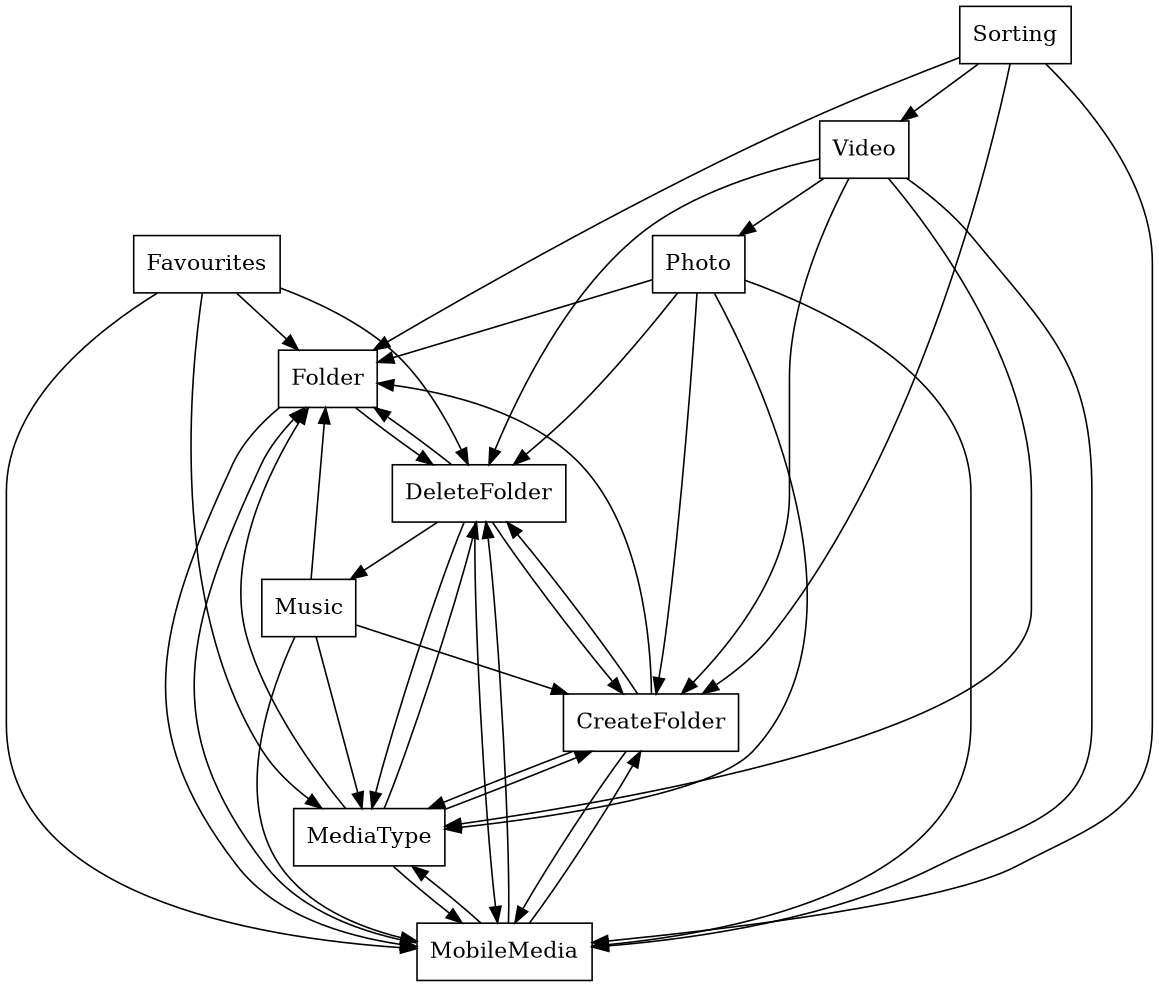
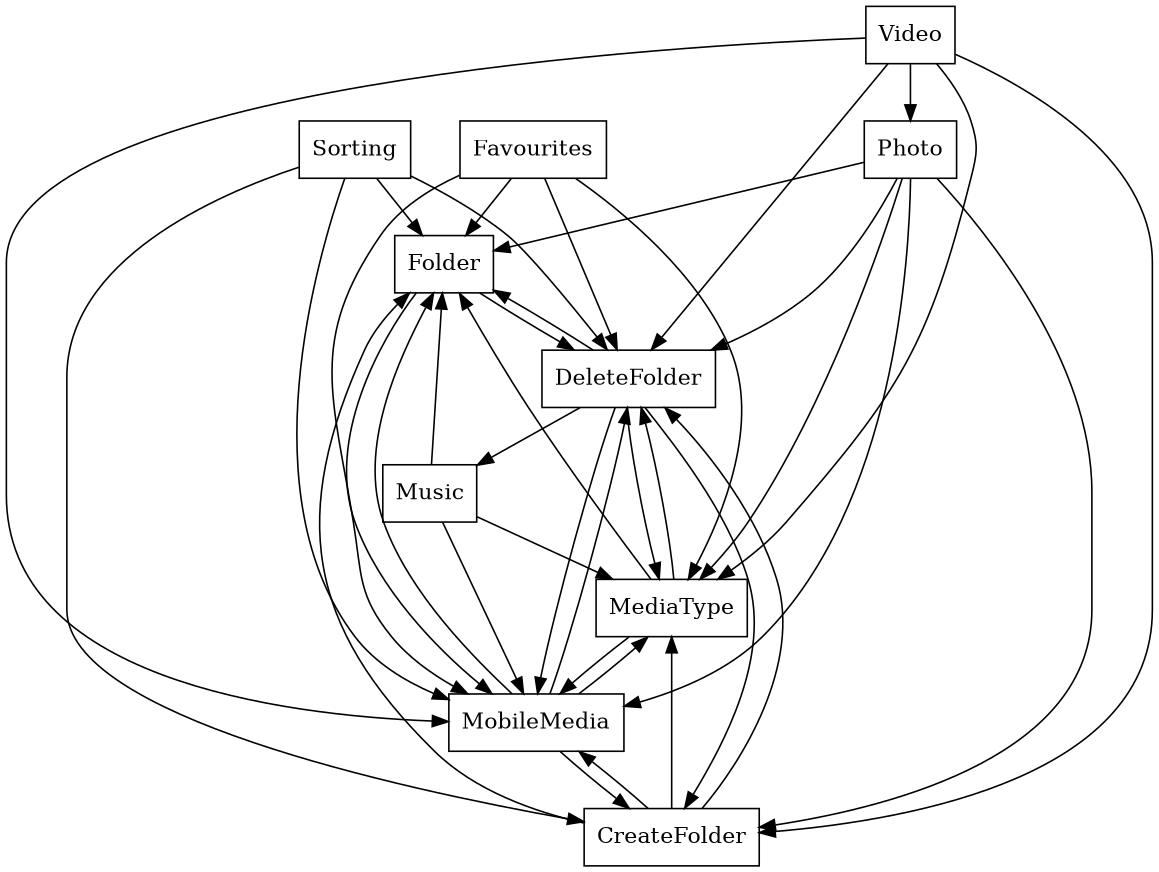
edge "Sorting" -> "Video": now "Sorting" -> "DeleteFolder"
edge "Music" -> "CreateFolder": removed
edge "MediaType" -> "CreateFolder": removed
